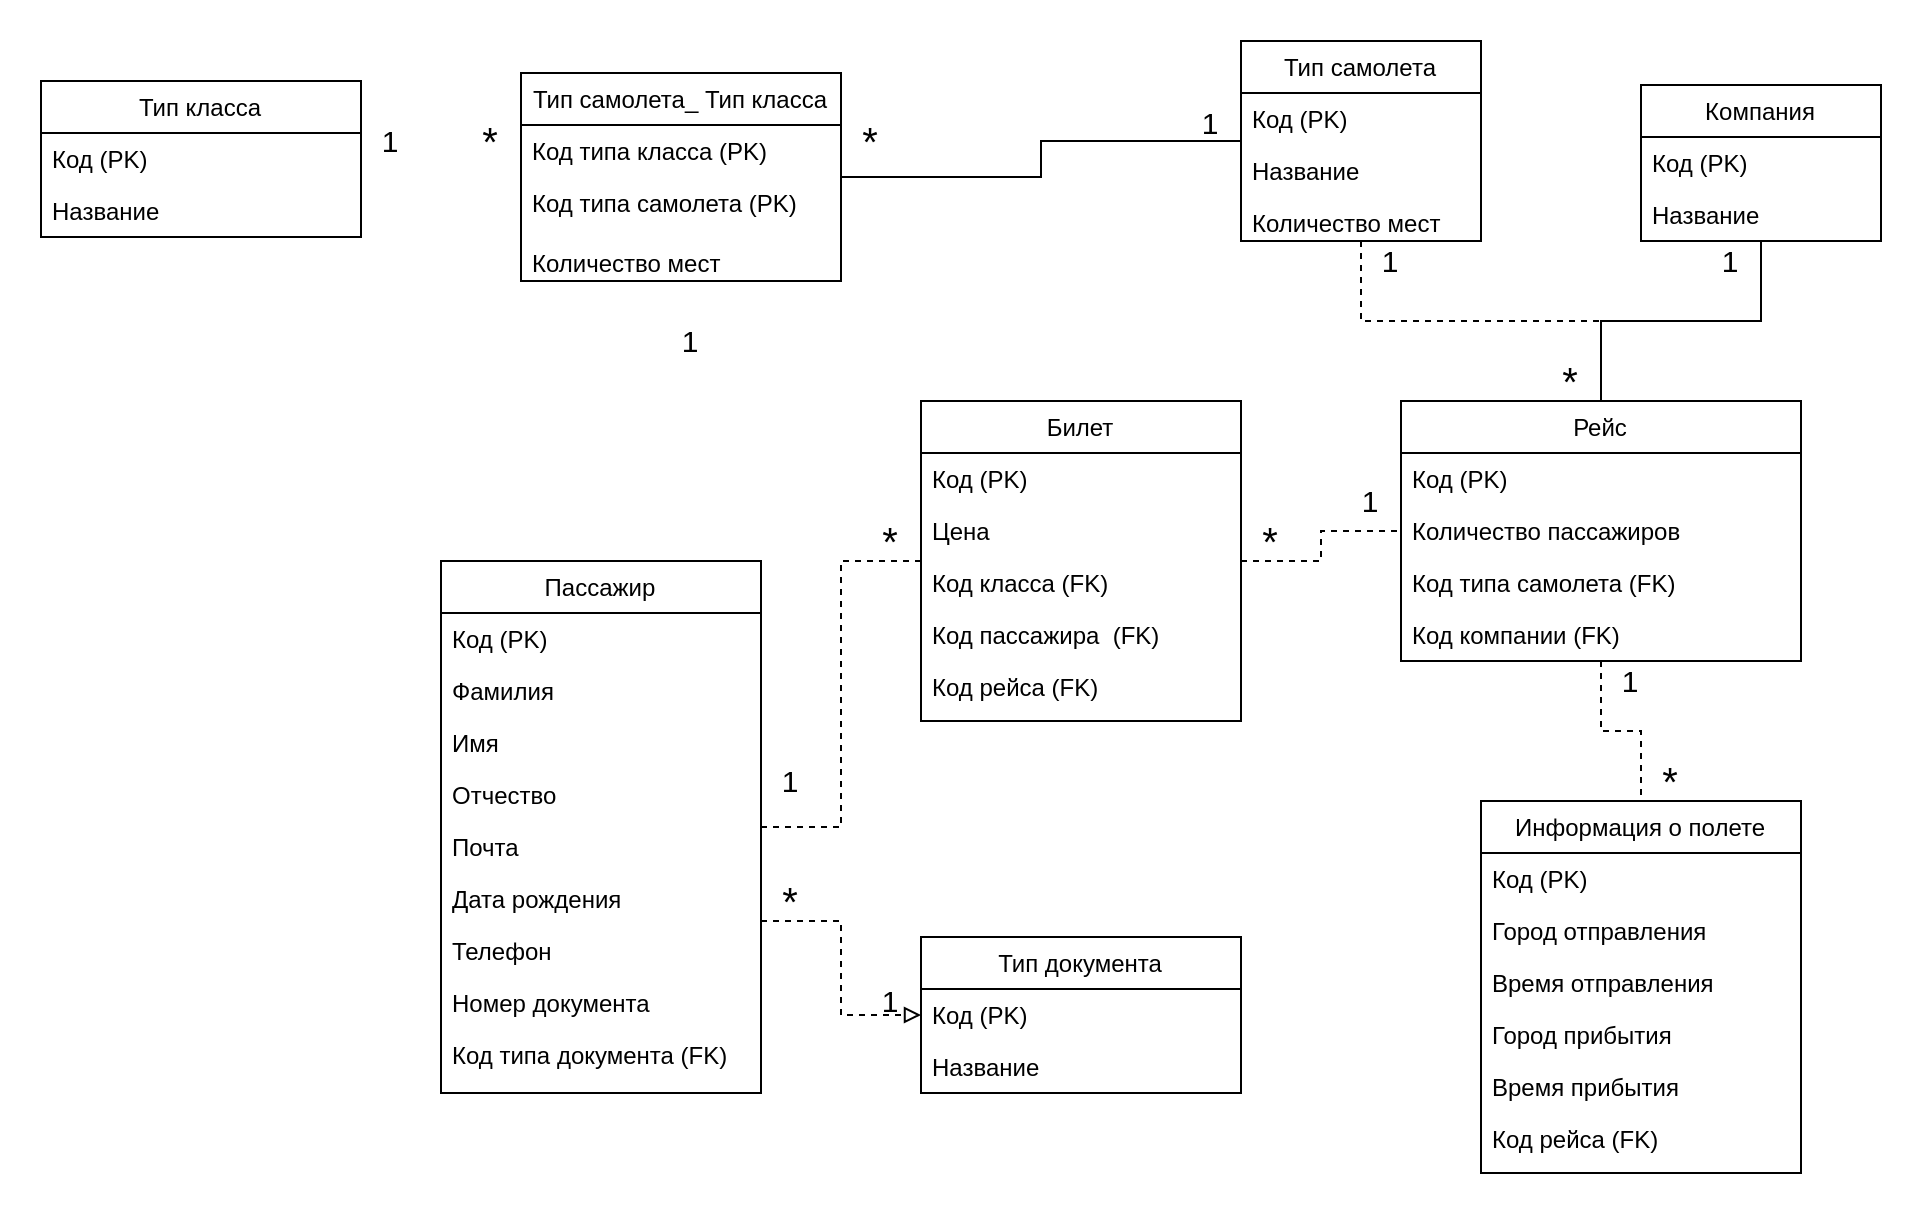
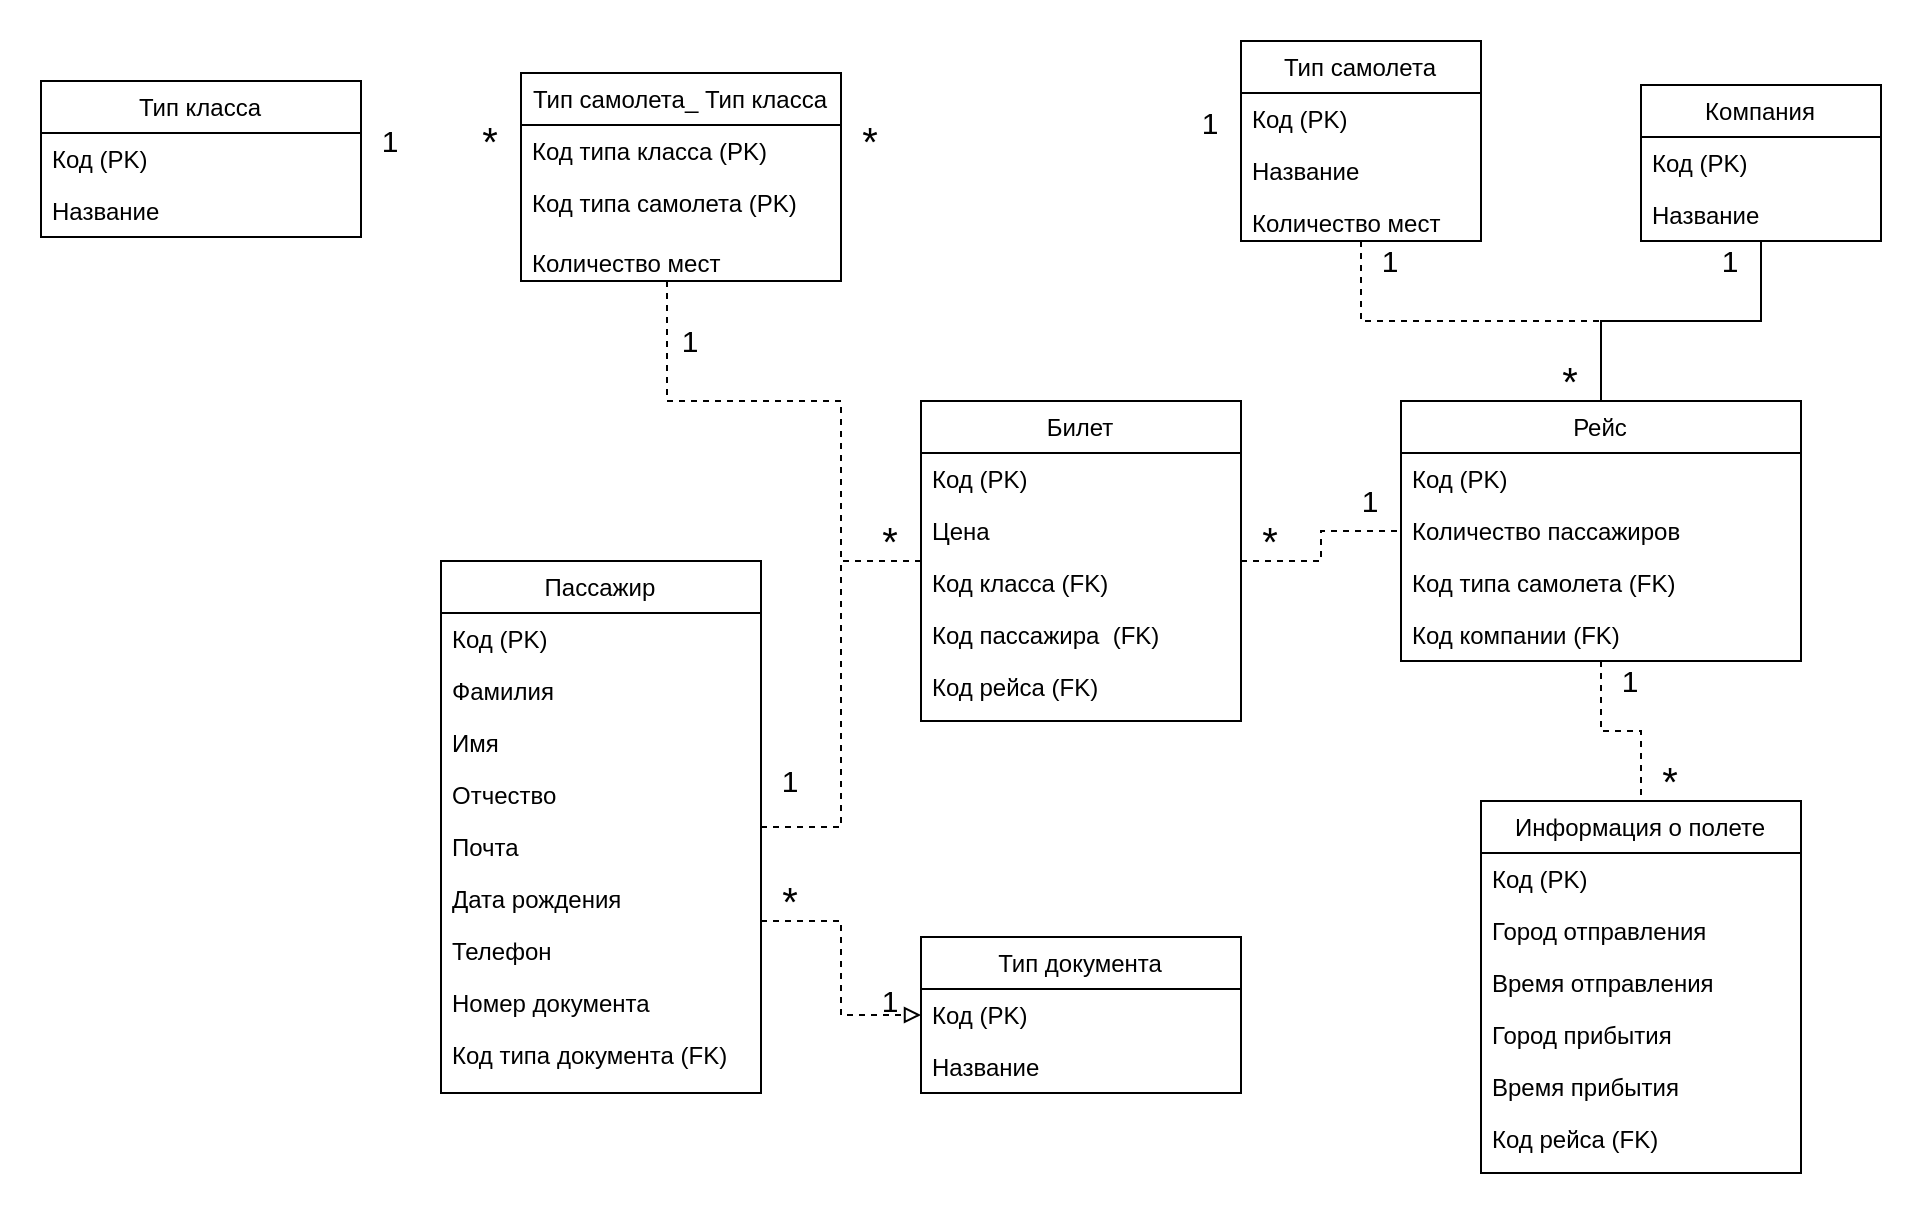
edge "Тип самолета" -- "Тип самолета_ Тип класса": removed
edge "Тип самолета_ Тип класса" -- "Билет": added
